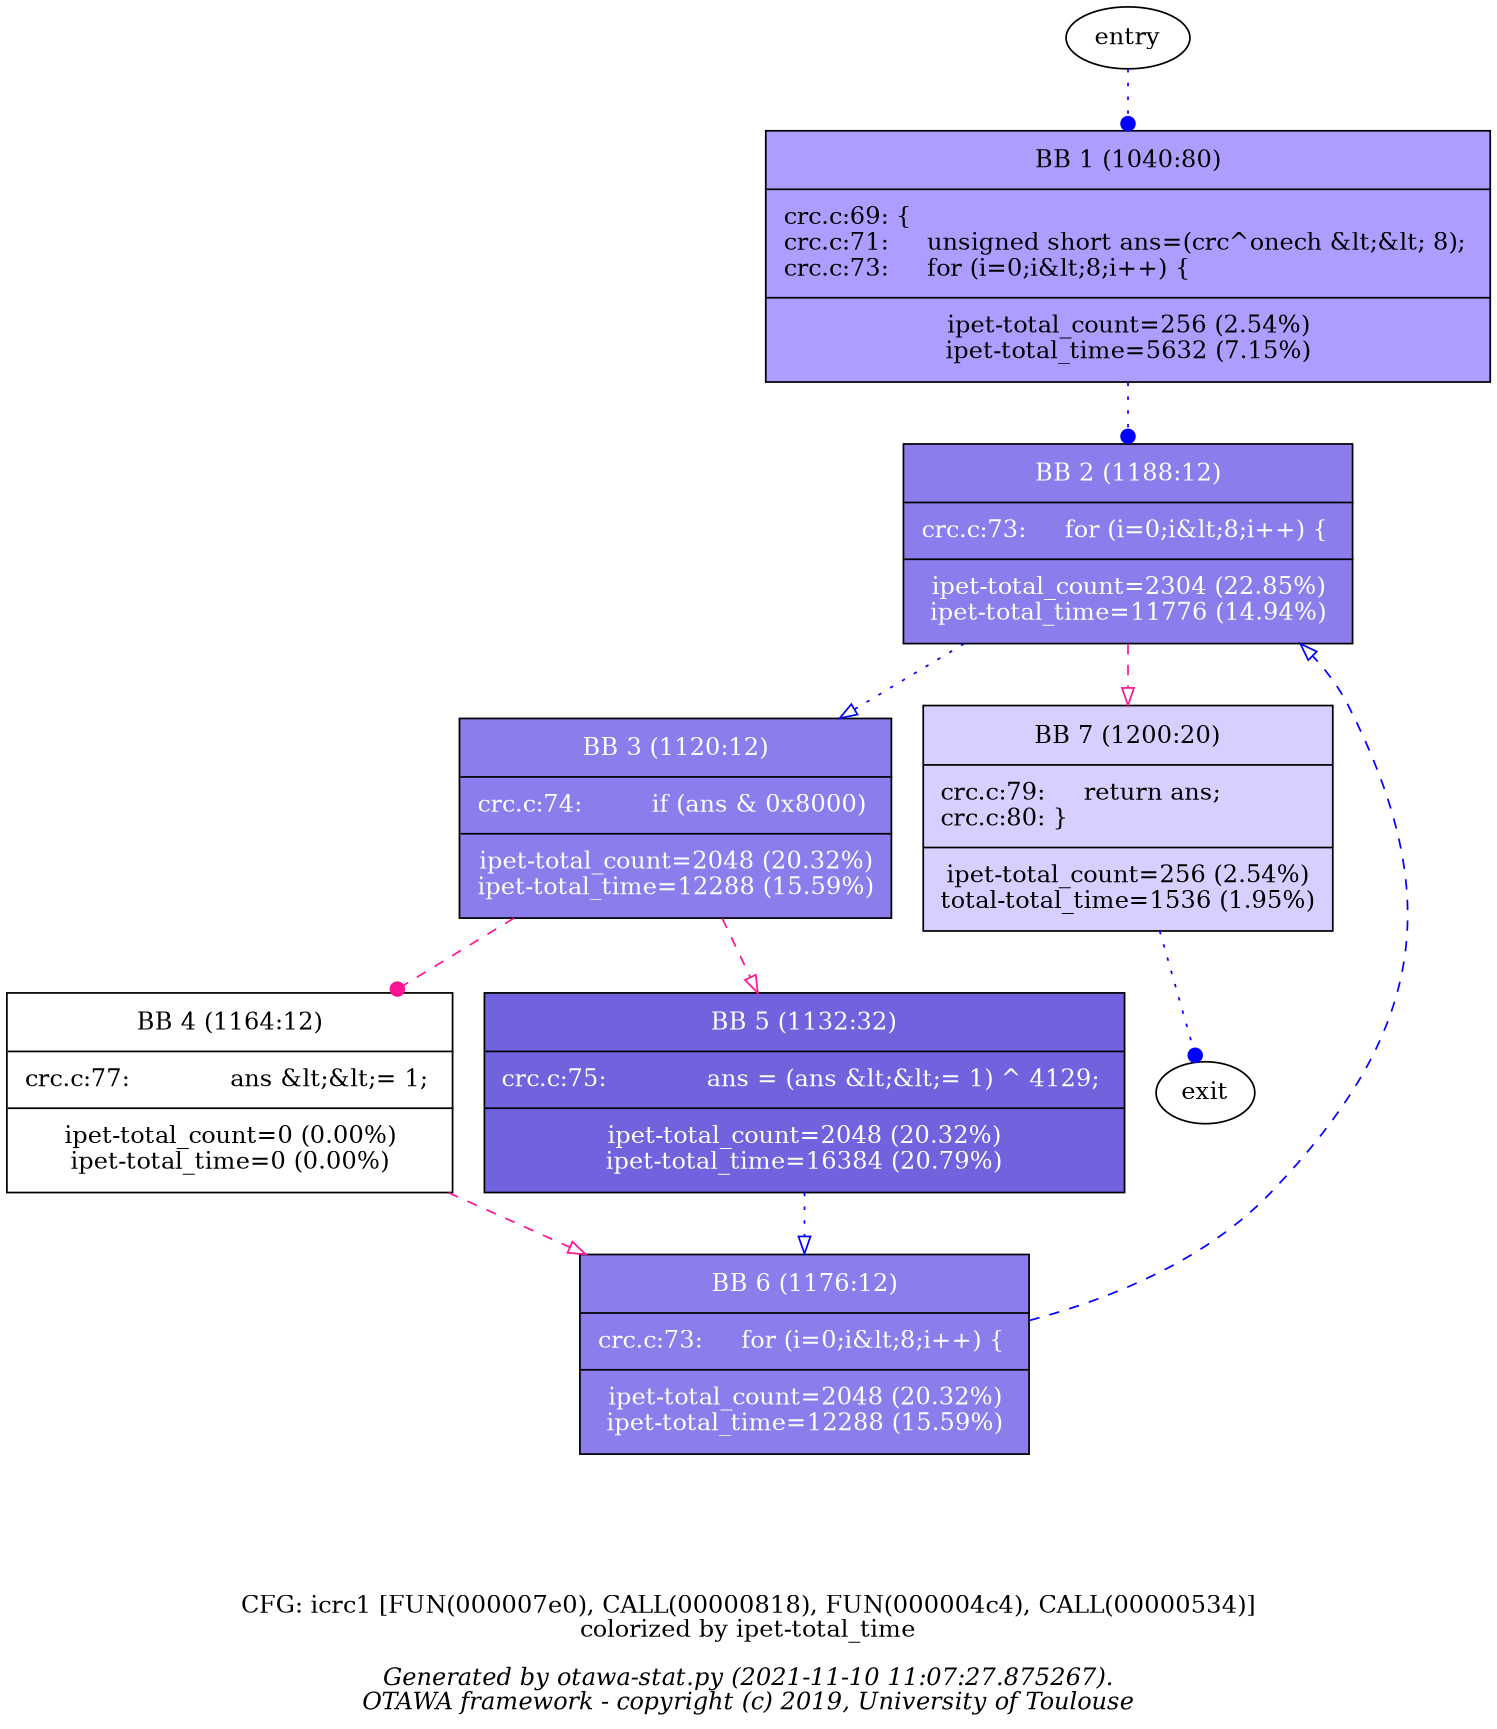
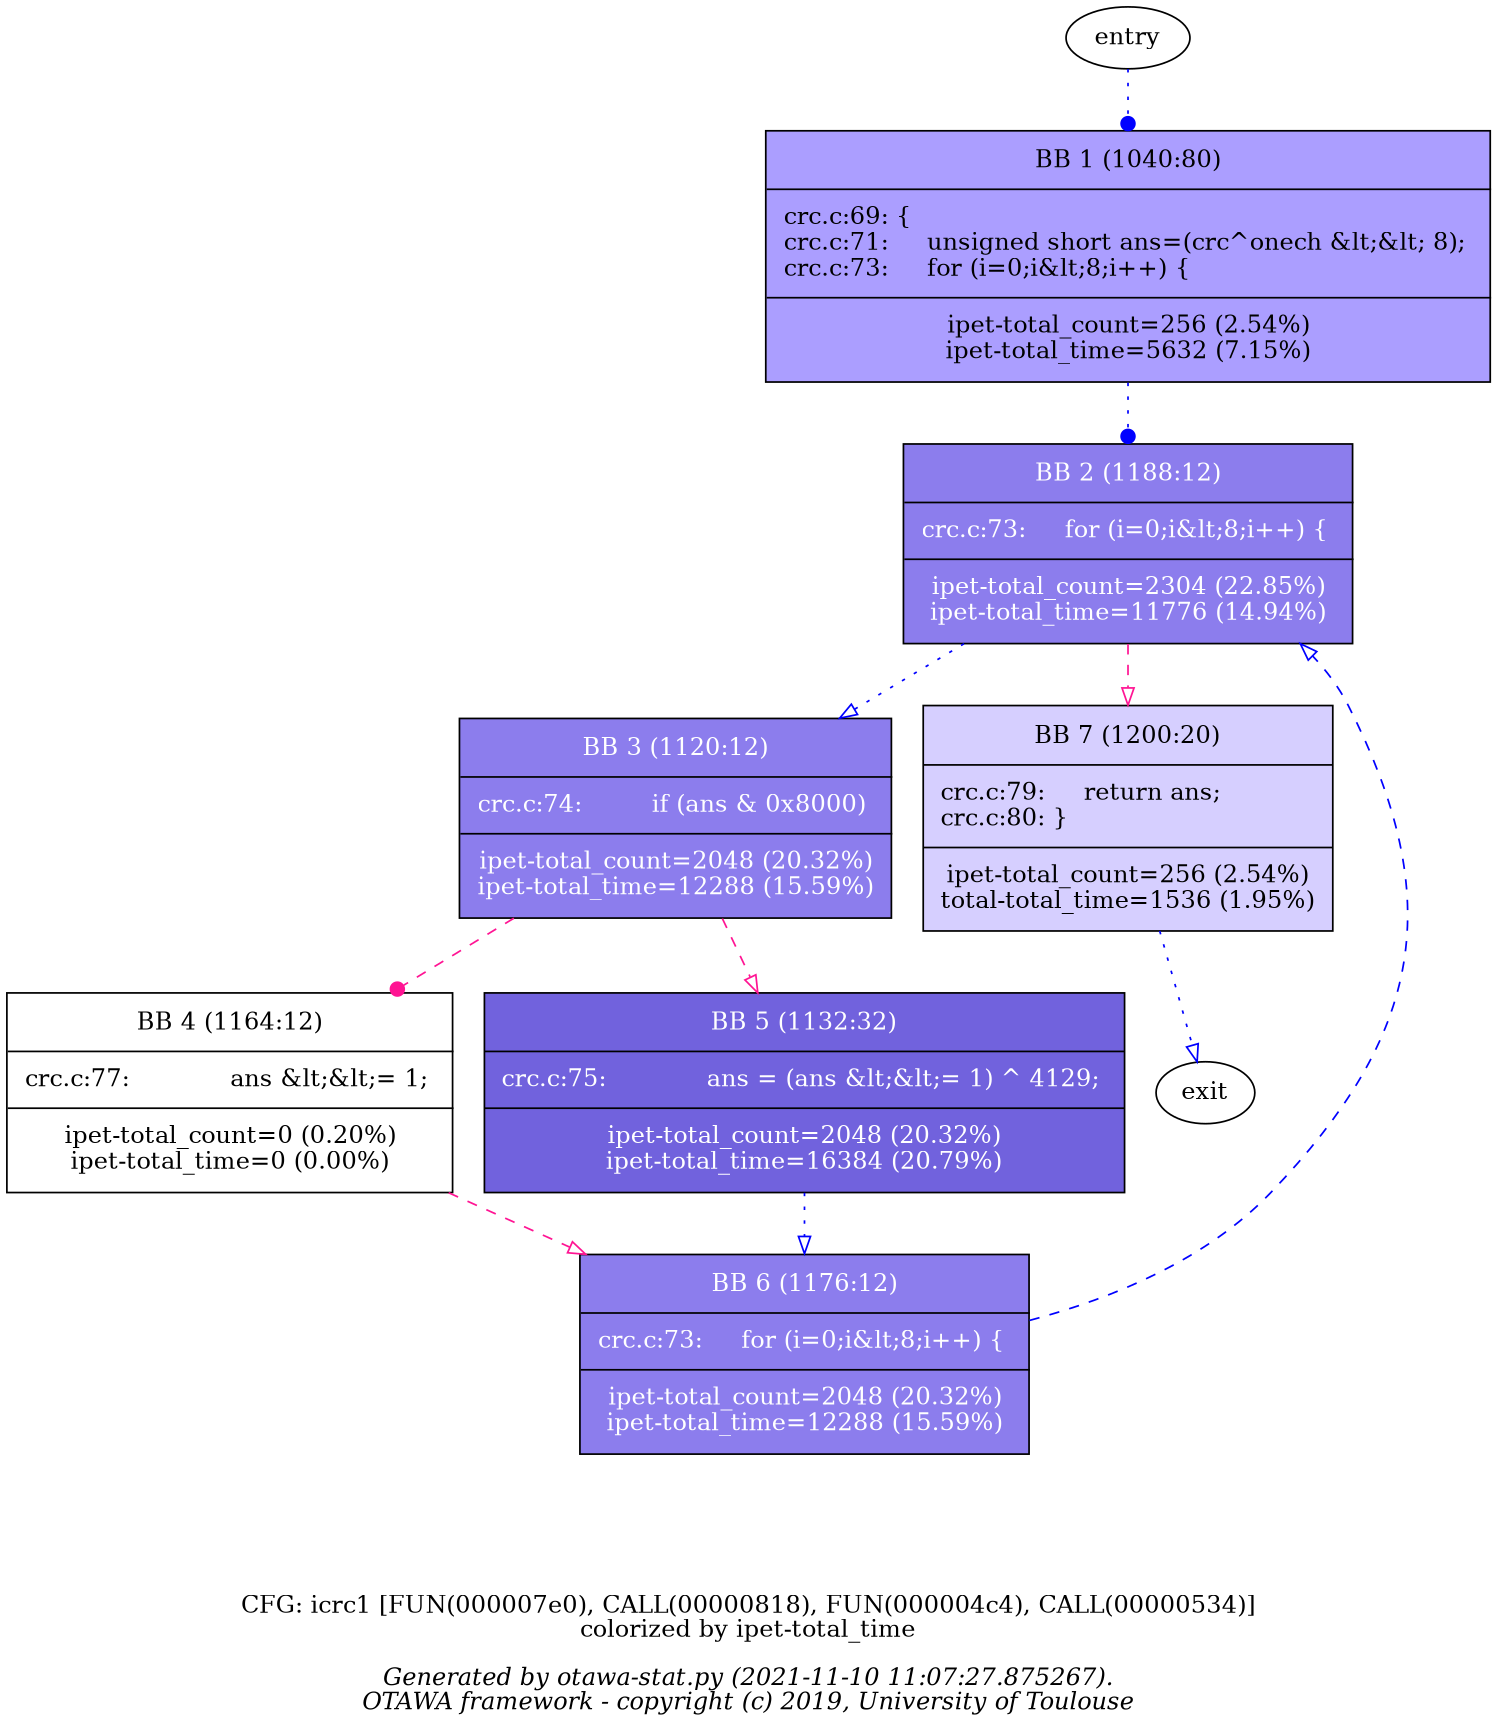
edge "BB 7 (1200:20)" -> "exit": arrowhead dot -> onormal
node "BB 4 (1164:12)": text "ipet-total_count=0 (0.00%)" -> "ipet-total_count=0 (0.20%)"
